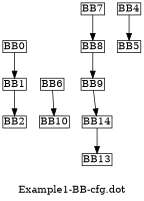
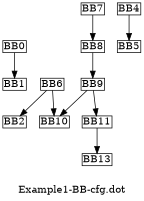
edge "BB1" -> "BB2": now "BB6" -> "BB2"
edge "BB9" -> "BB10": added
node "BB14": label "BB14" -> "BB11"
